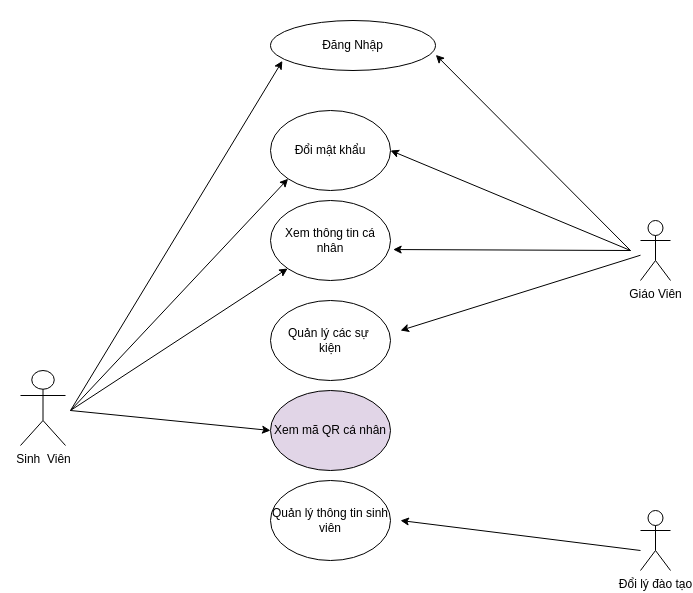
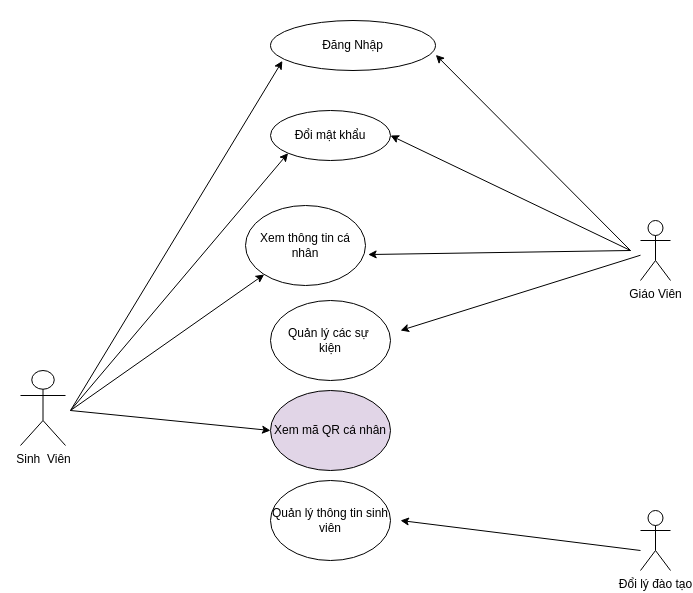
node "Đổi mật khẩu": size 120x80 -> 120x50
node "Xem thông tin cá nhân": moved (331, 241) -> (306, 246)
